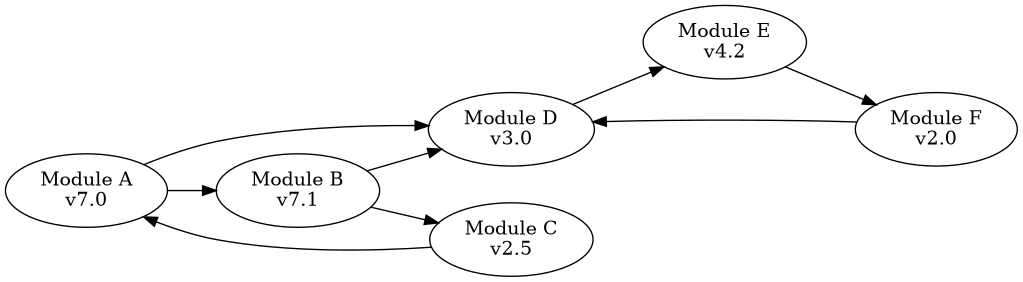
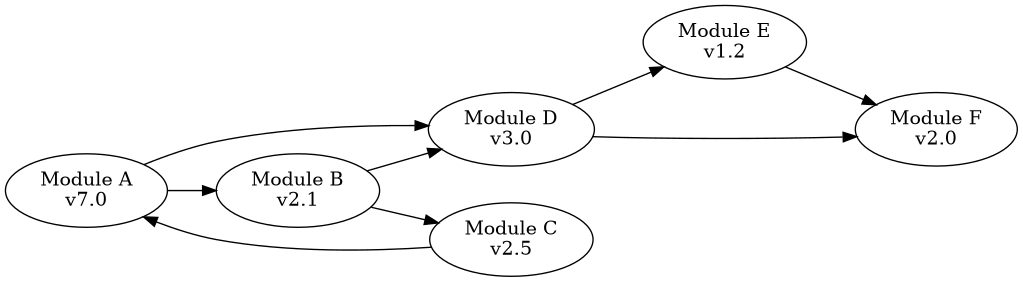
node "Module E v4.2": label "Module E v4.2" -> "Module E v1.2"
edge "Module F v2.0" -> "Module D v3.0": reversed
node "Module B v7.1": label "Module B v7.1" -> "Module B v2.1"
